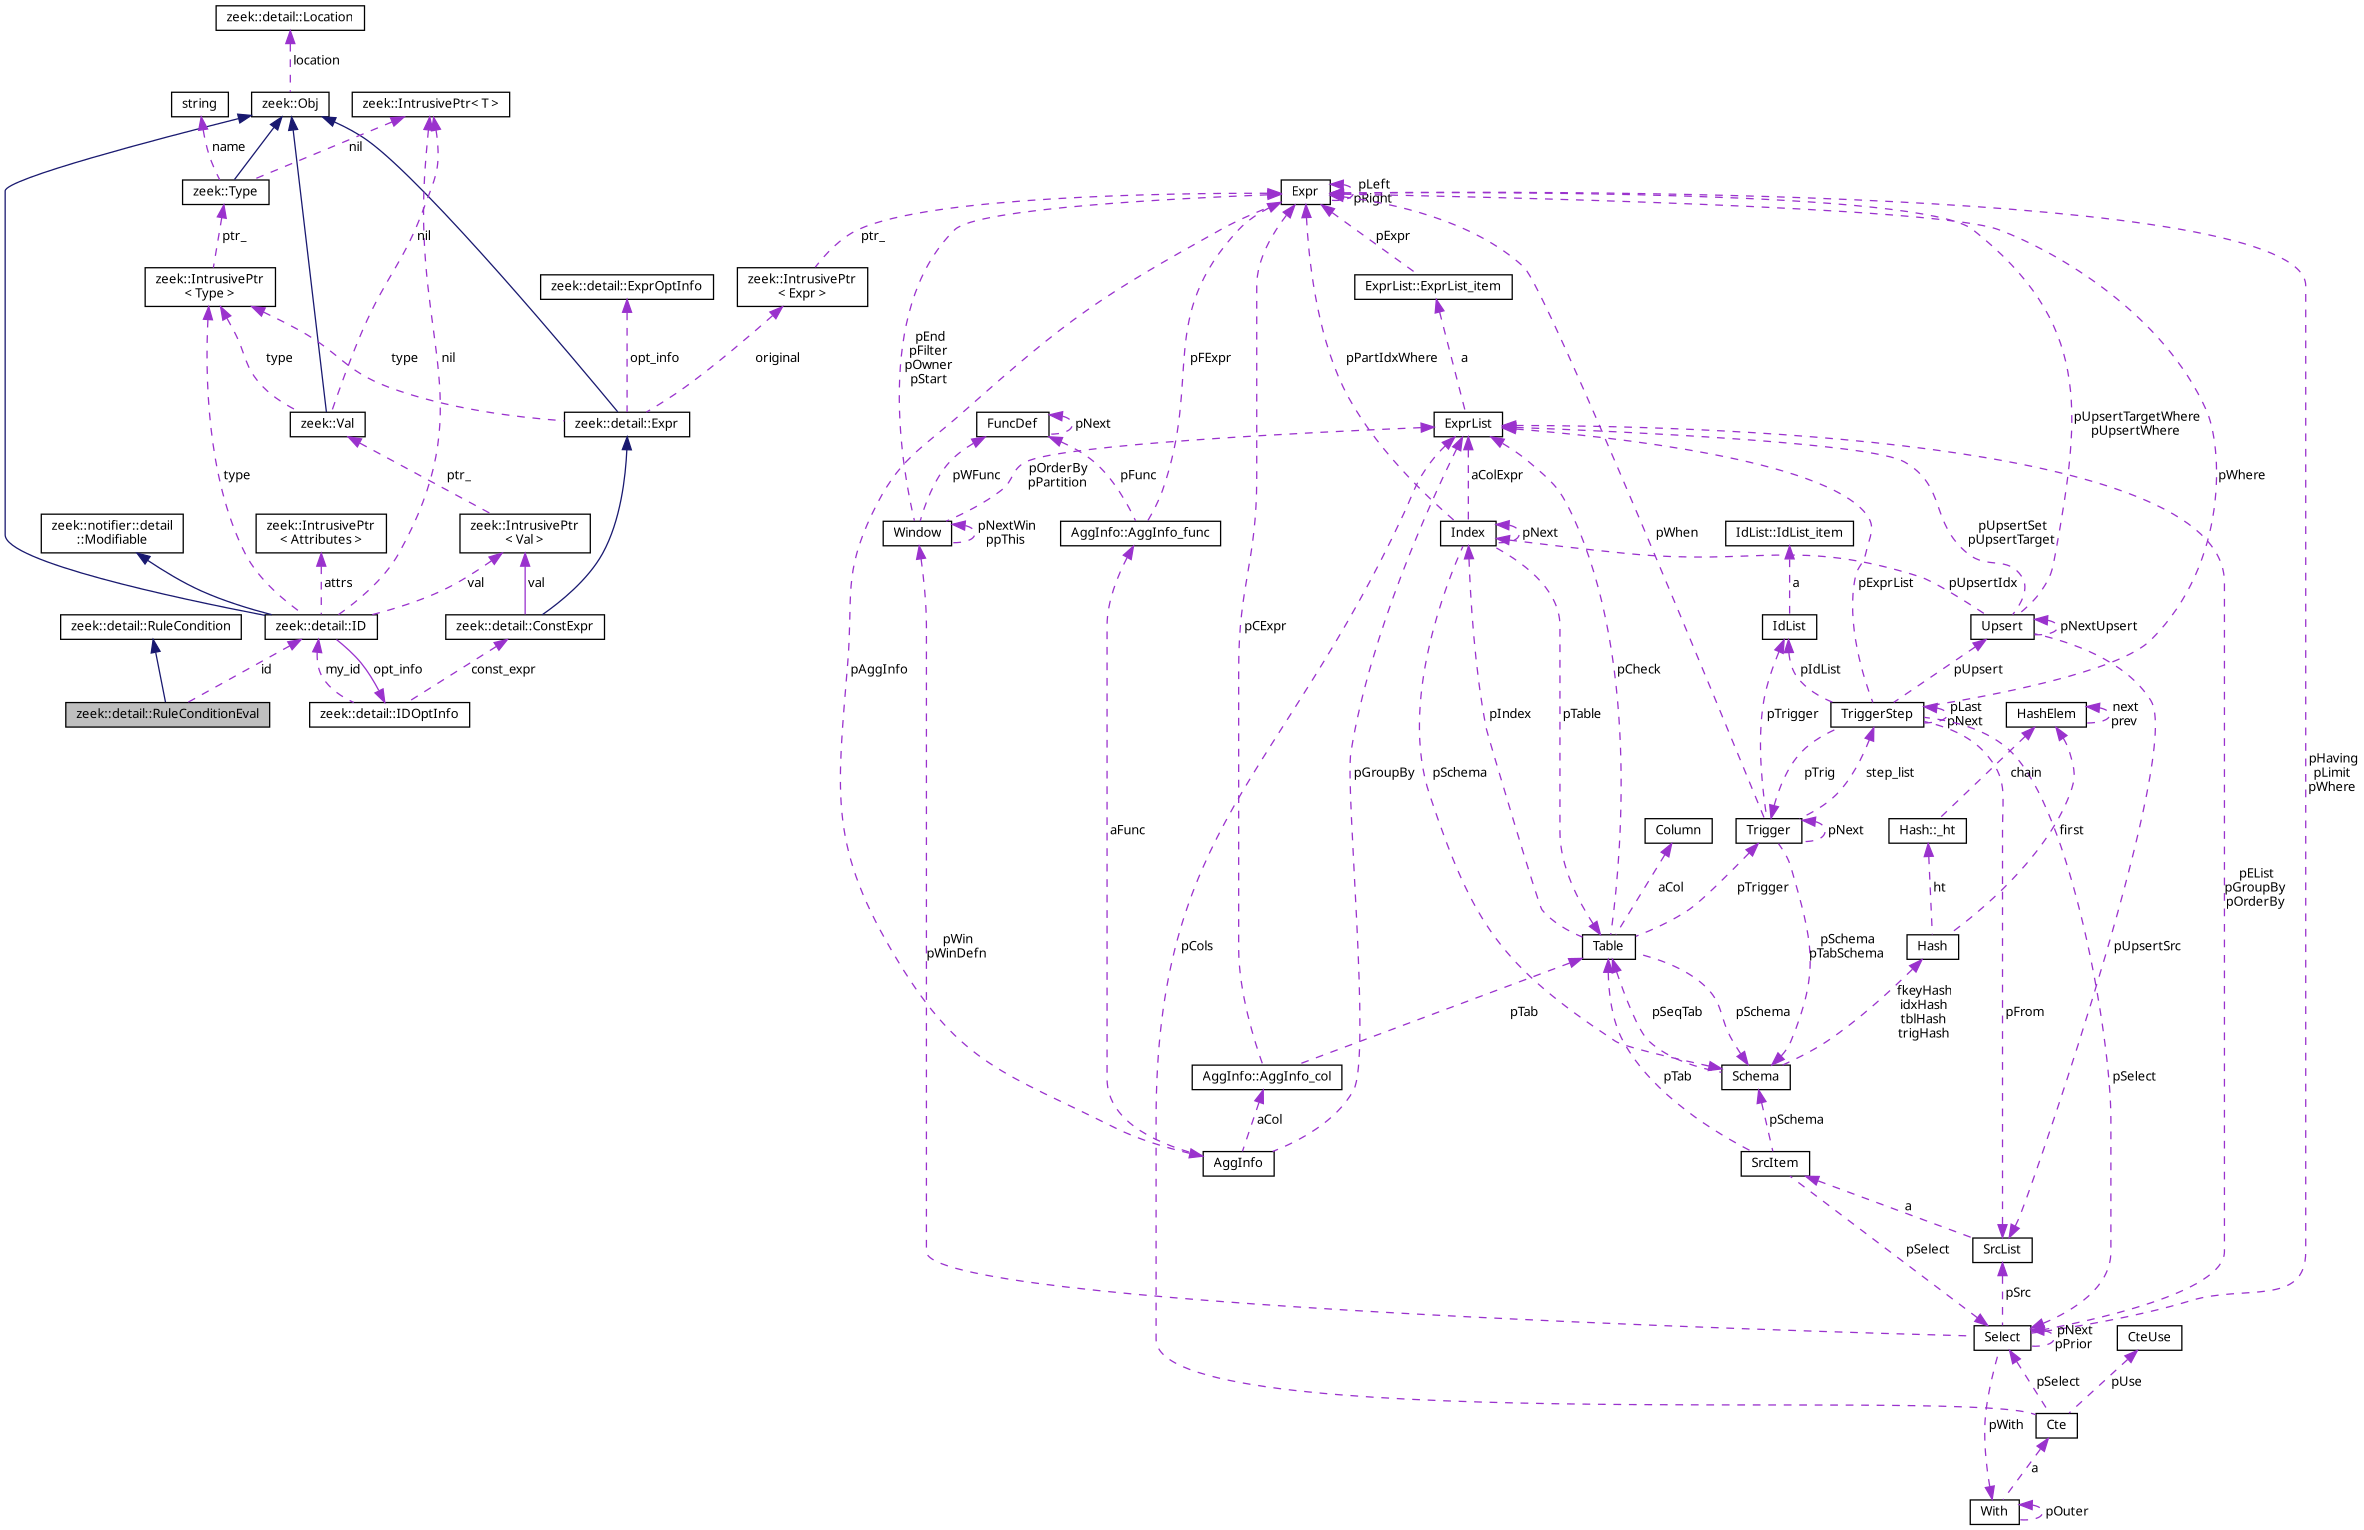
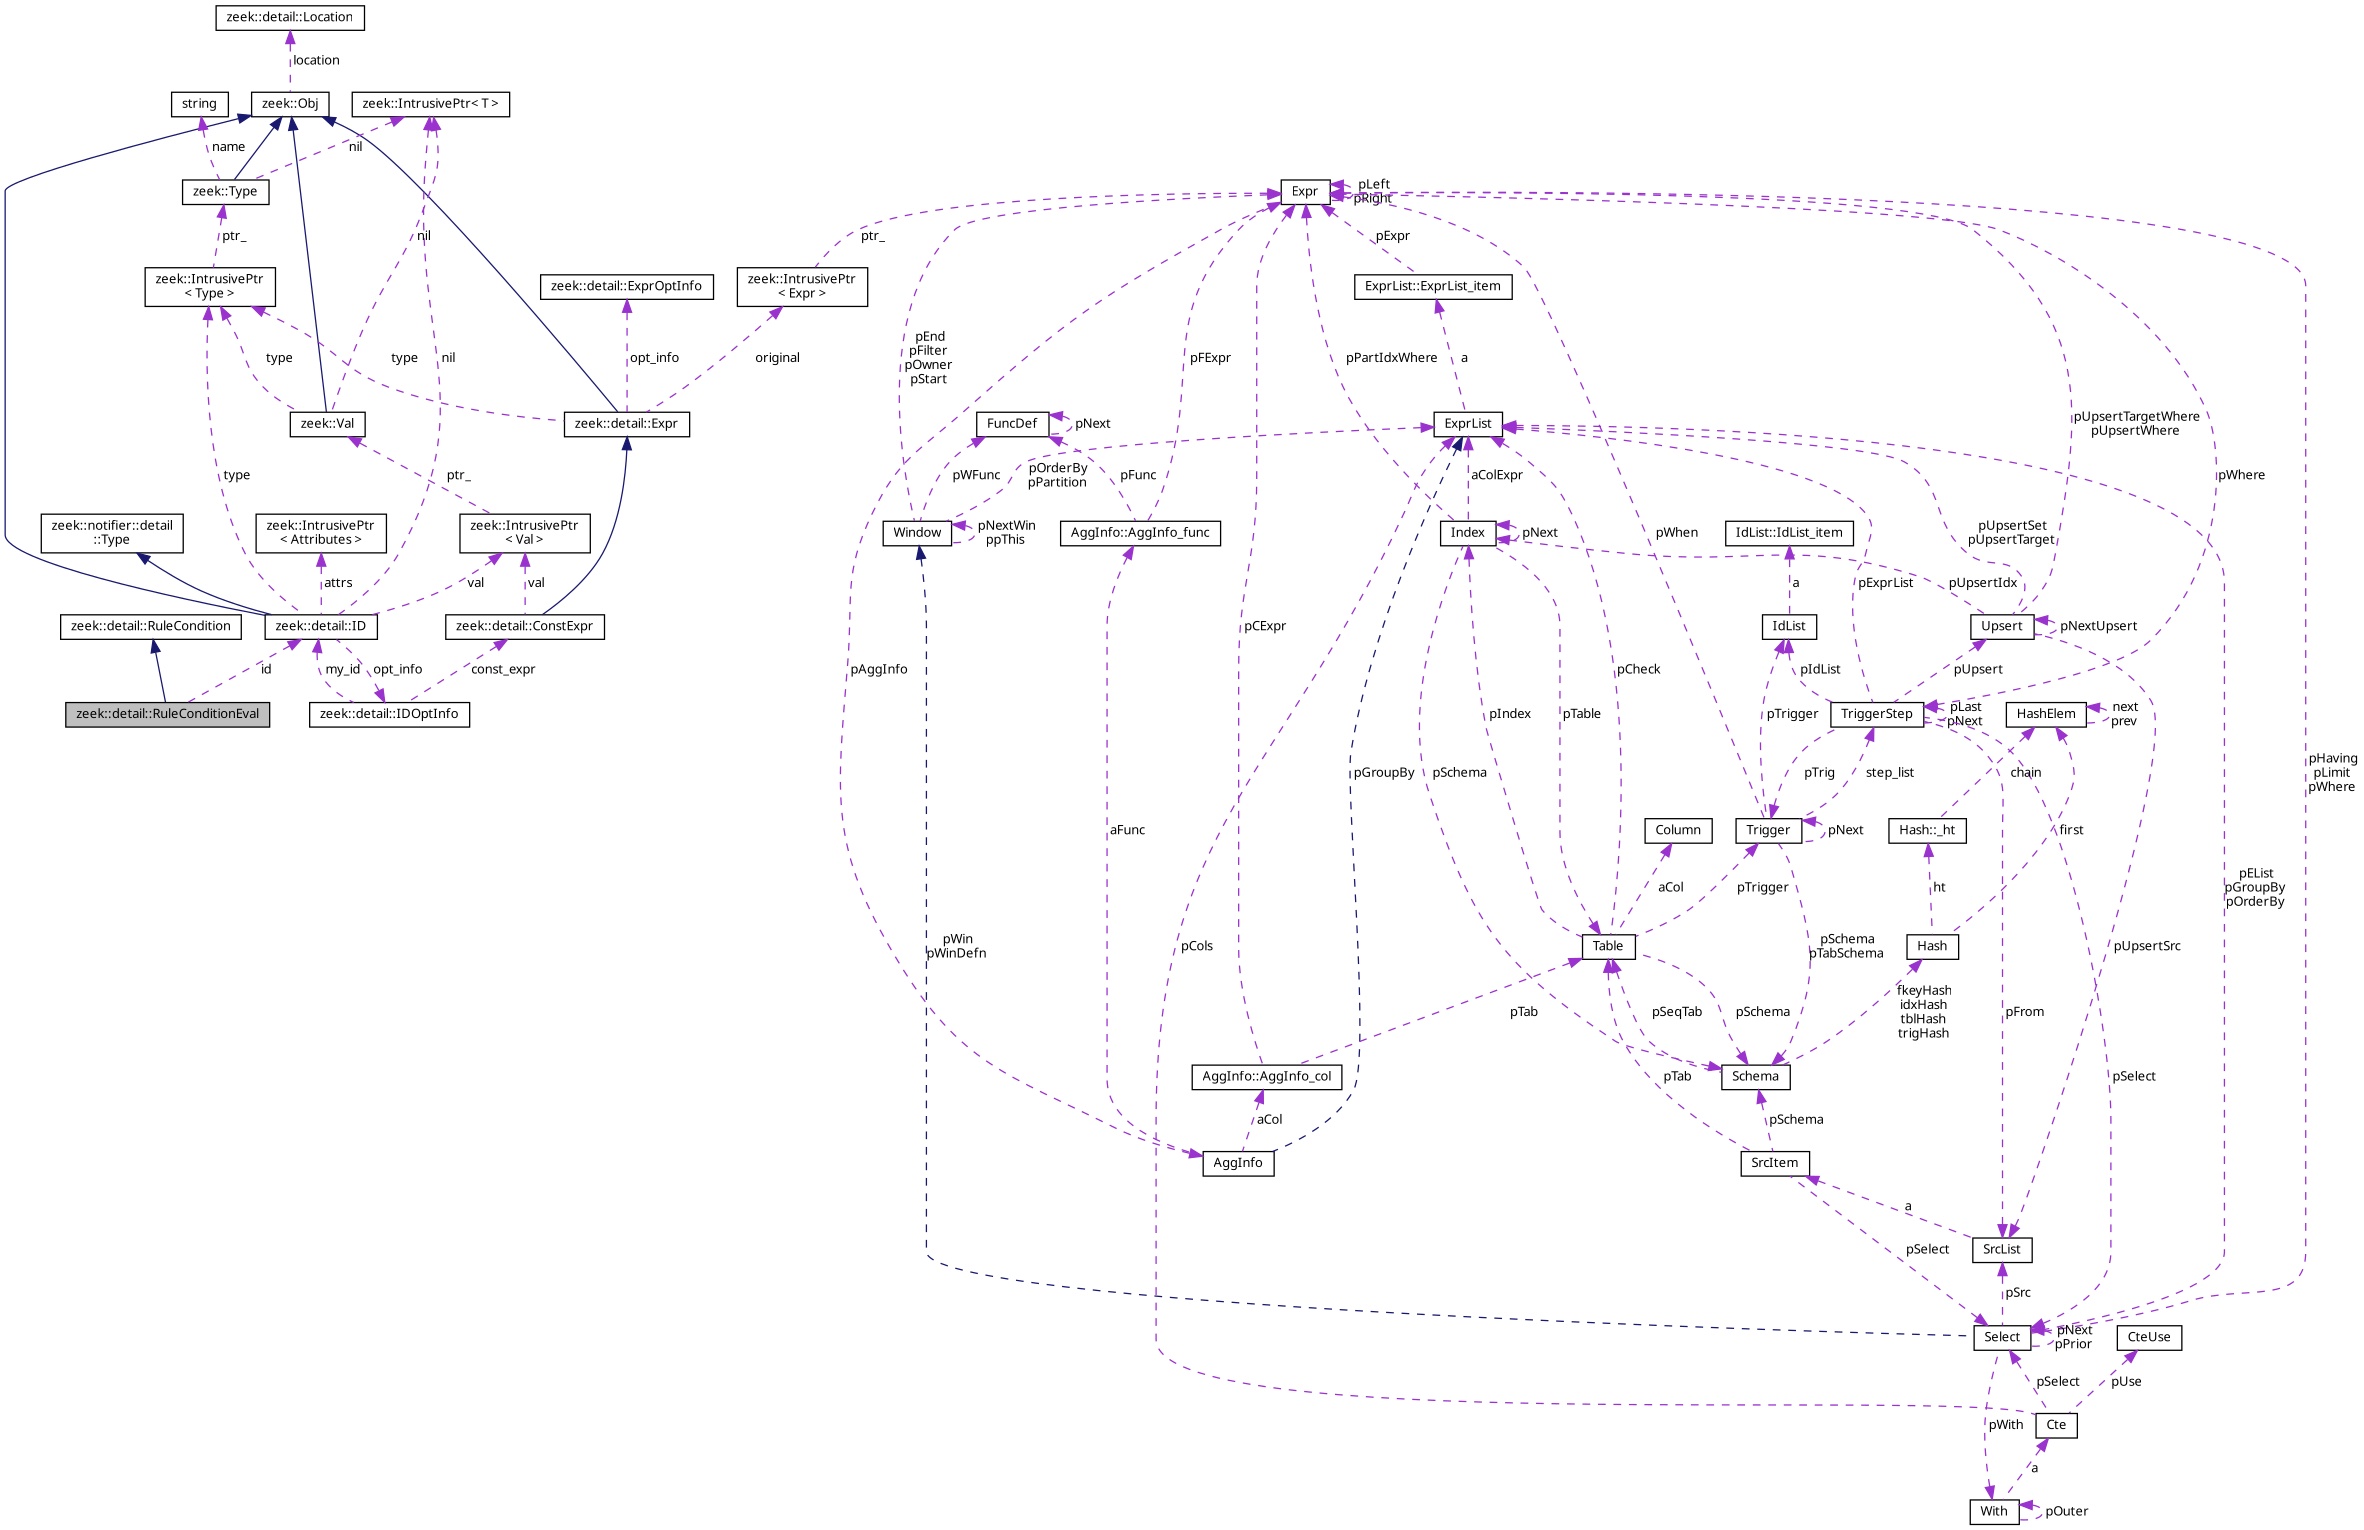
edge "TriggerStep" -> "Expr": reversed
node "zeek::notifier::detail ::Modifiable": label "zeek::notifier::detail ::Modifiable" -> "zeek::notifier::detail ::Type"
edge "zeek::detail::ConstExpr" -> "zeek::IntrusivePtr < Val >": style solid -> dashed
edge "zeek::detail::ID" -> "zeek::detail::IDOptInfo": style solid -> dashed
edge "AggInfo" -> "ExprList": color darkorchid3 -> midnightblue
edge "Select" -> "Window": color darkorchid3 -> midnightblue
